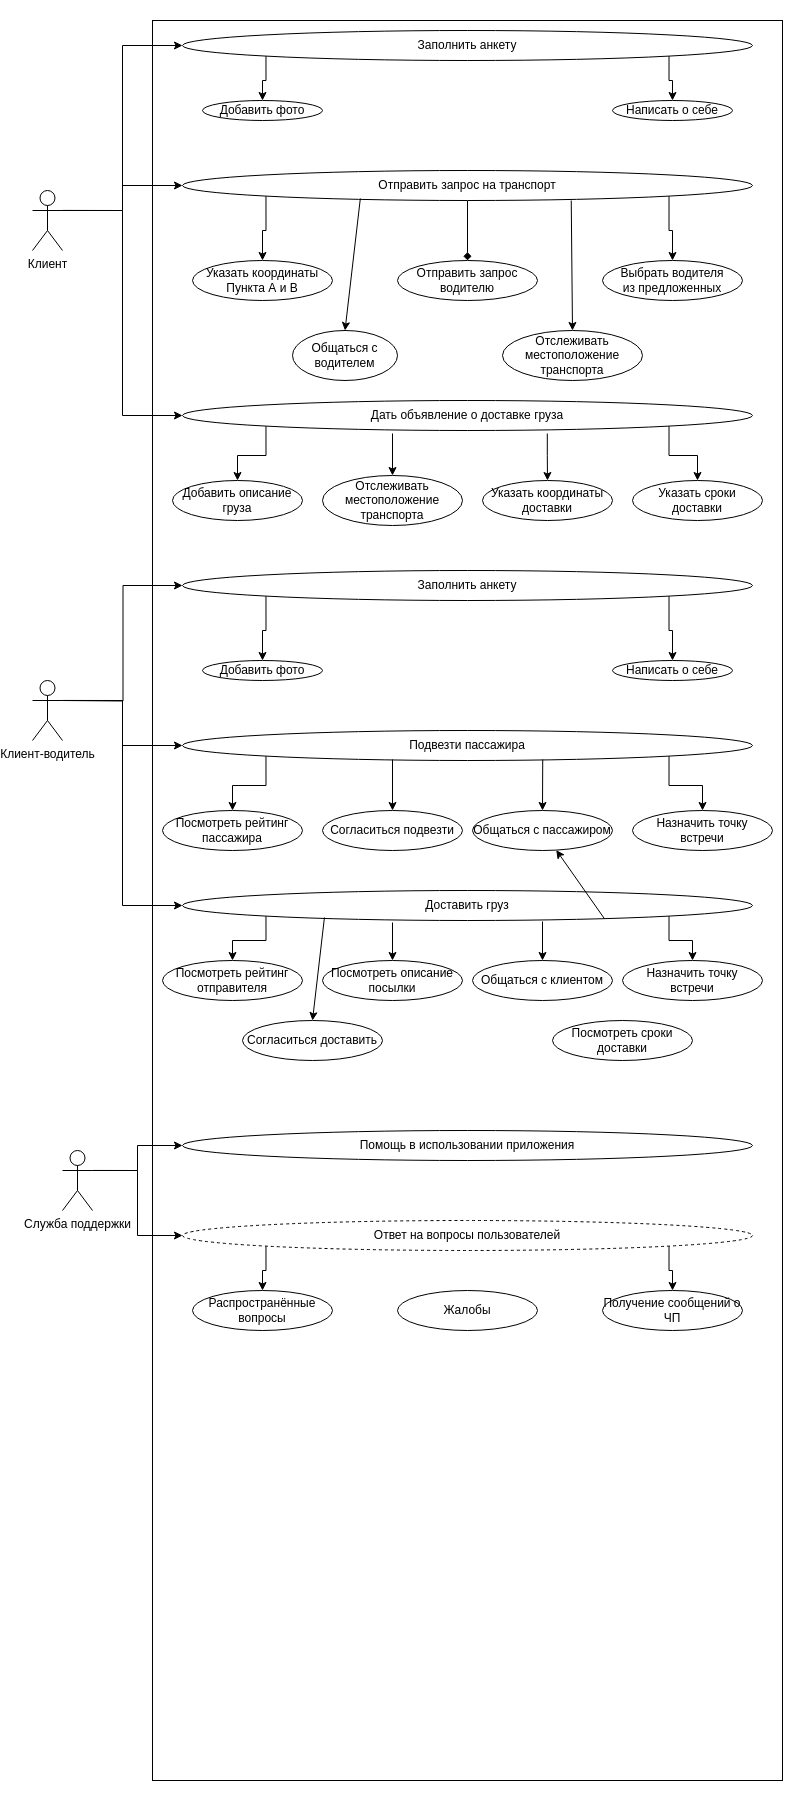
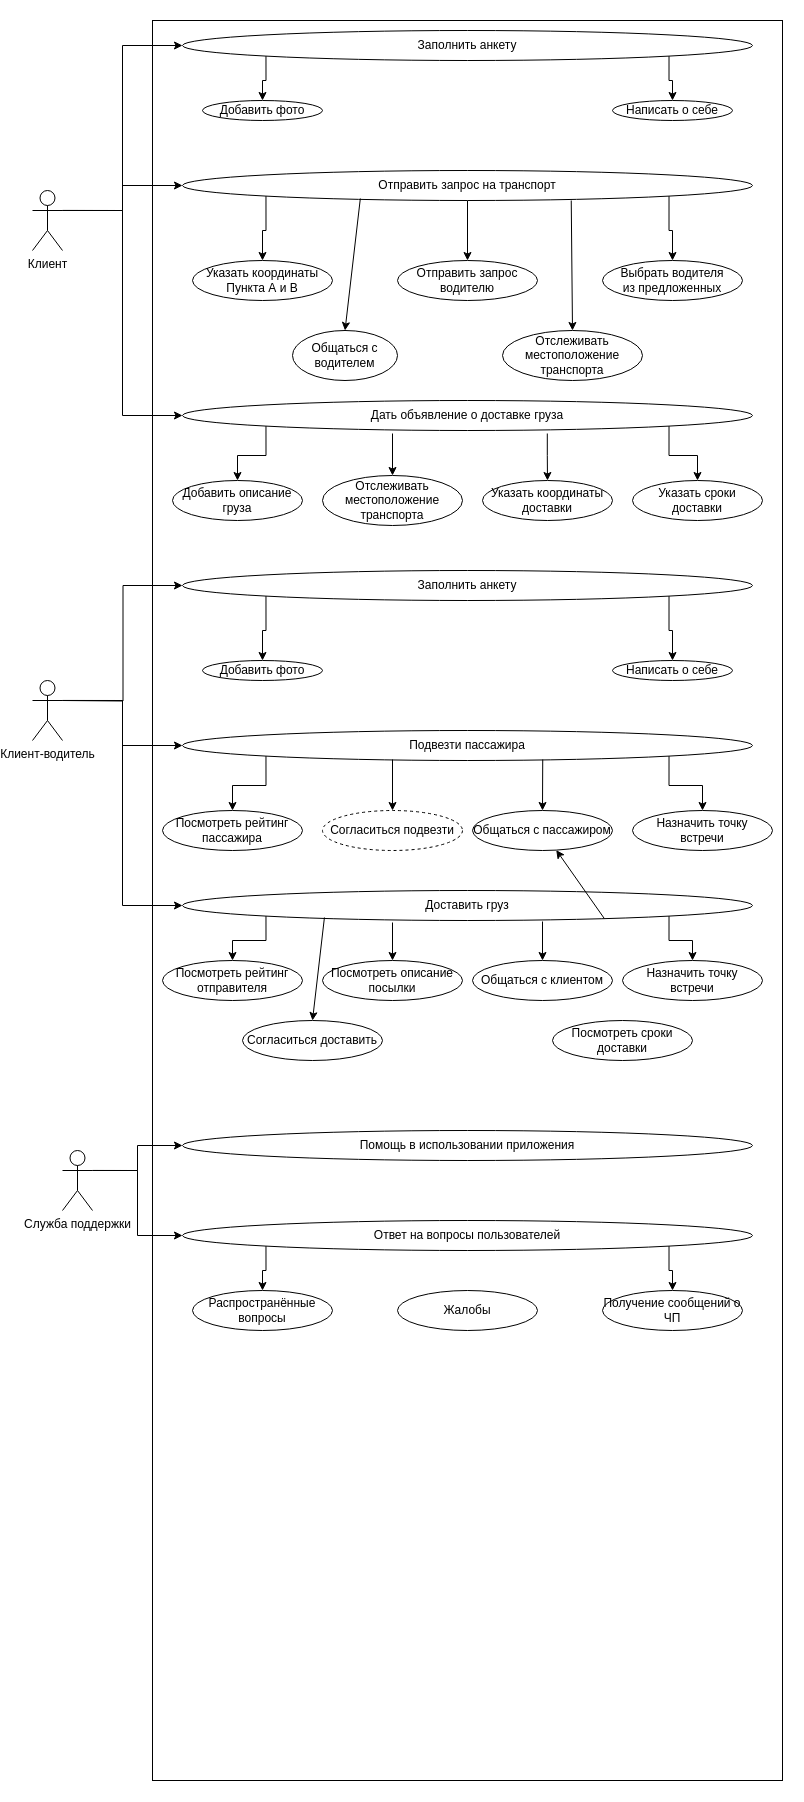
edge "Отправить запрос на транспорт" -> "Отправить запрос водителю": arrowhead diamond -> classic
node "Согласиться подвезти": style solid -> dashed
node "Ответ на вопросы пользователей": style dashed -> solid
